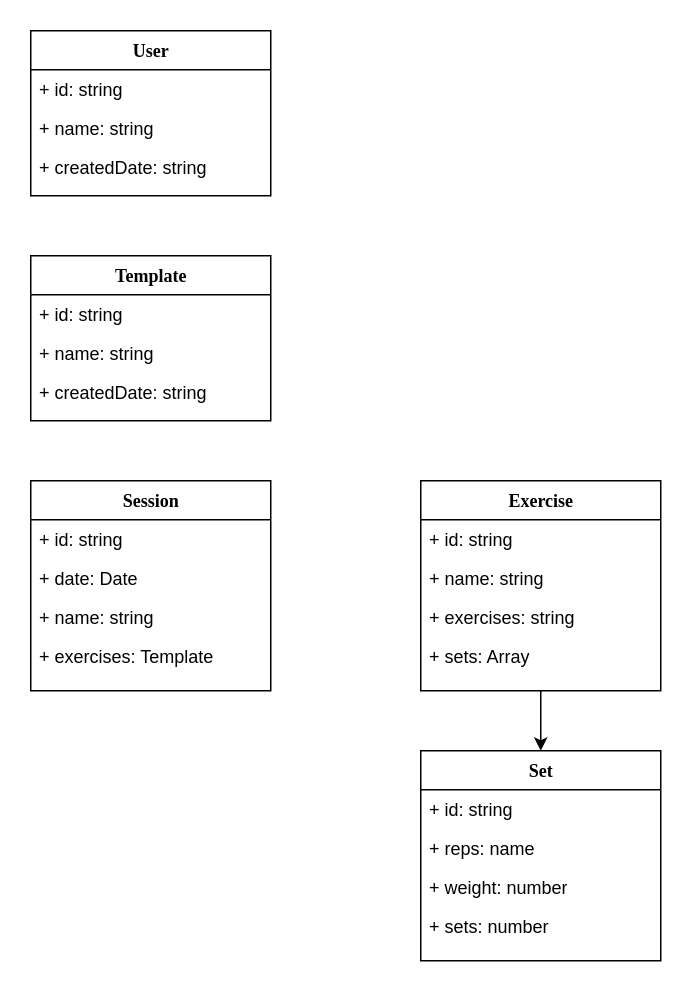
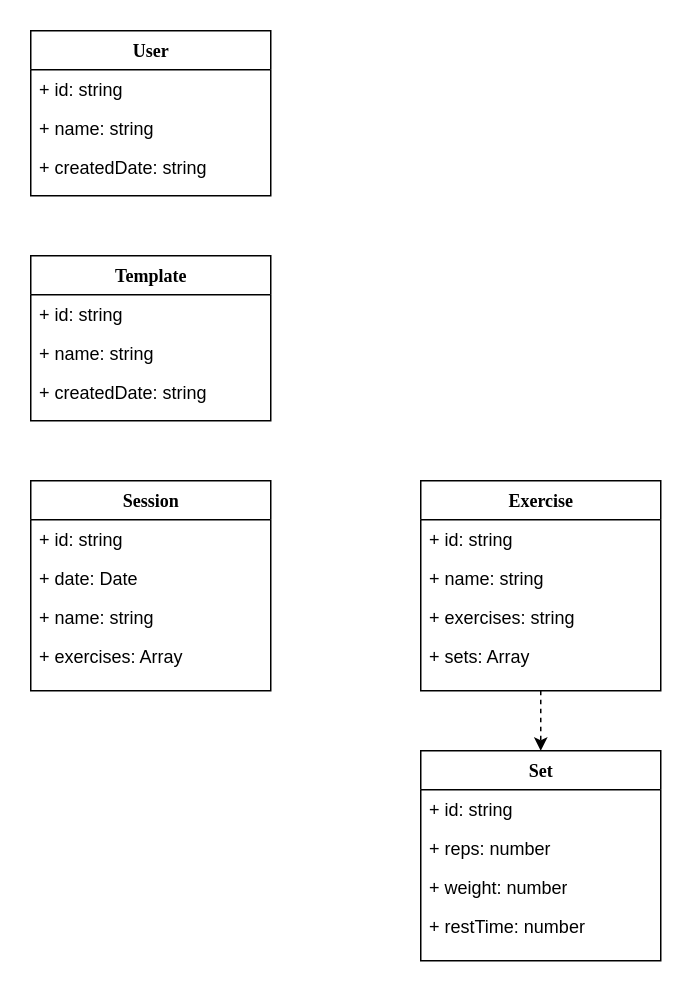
node "+ exercises: Template": label "+ exercises: Template" -> "+ exercises: Array"
edge "Exercise" -> "Set": style solid -> dashed
node "+ reps: name": label "+ reps: name" -> "+ reps: number"
node "+ sets: number": label "+ sets: number" -> "+ restTime: number"
